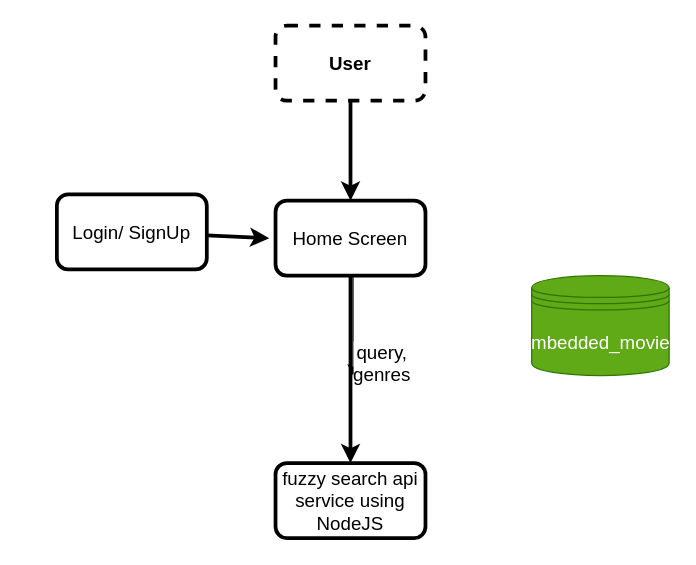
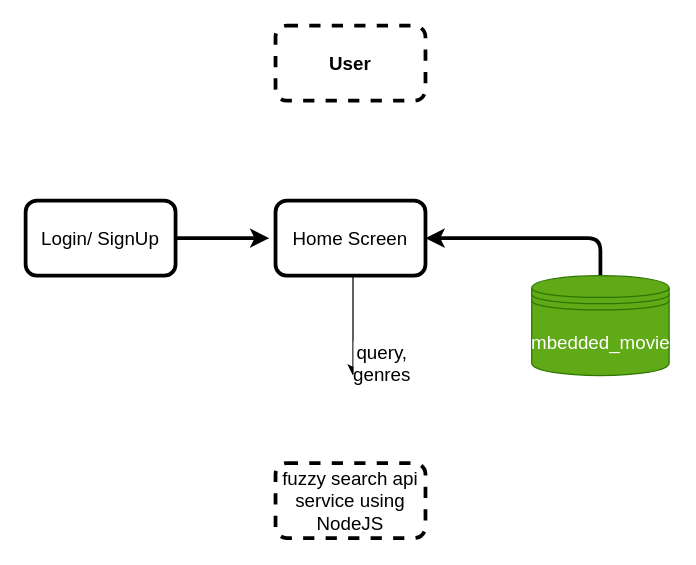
edge "User" -> "Home Screen": removed
node "Login/ SignUp": moved (132, 232) -> (101, 238)
edge "embedded_movies" -> "Home Screen": added
edge "Home Screen" -> "fuzzy search api service using NodeJS": removed
node "fuzzy search api service using NodeJS": style solid -> dashed
